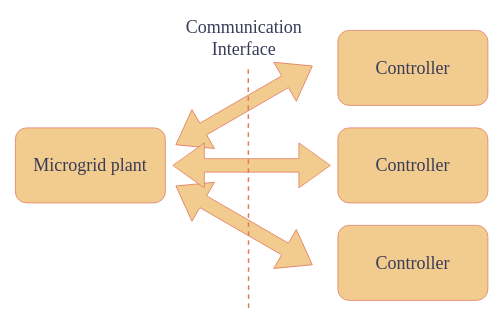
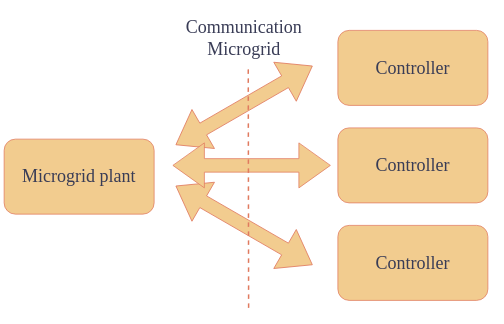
node "Communication Interface": label "Communication Interface" -> "Communication Microgrid"
node "Microgrid plant": moved (90, 165) -> (79, 177)
